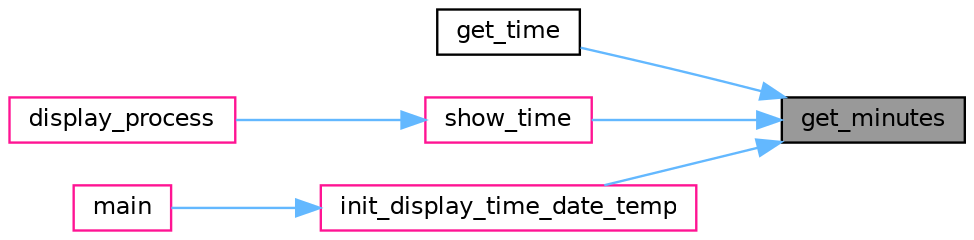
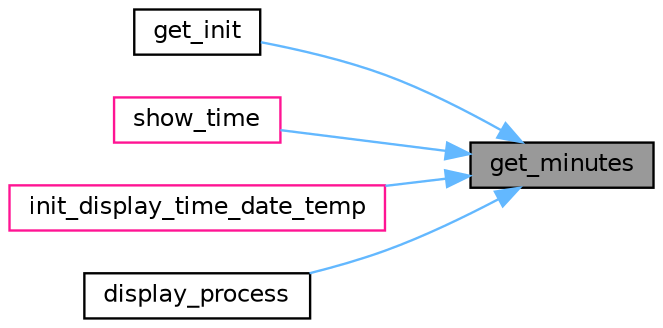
node "get_time": label "get_time" -> "get_init"
node "display_process": color deeppink -> black
edge "display_process" -> "show_time": now "display_process" -> "get_minutes"
node "main": removed
